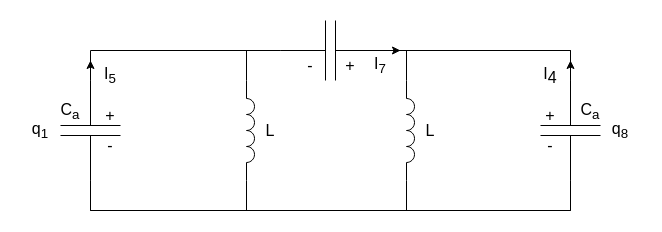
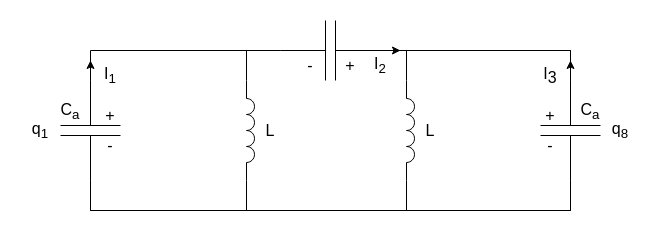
node "I7": label "I7" -> "I2"
node "I5": label "I5" -> "I1"
node "I4": label "I4" -> "I3"
